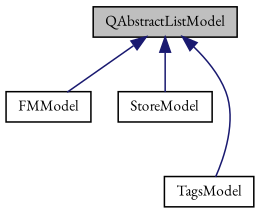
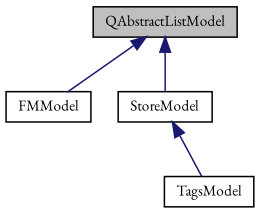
edge "TagsModel" -> "QAbstractListModel": now "TagsModel" -> "StoreModel"
